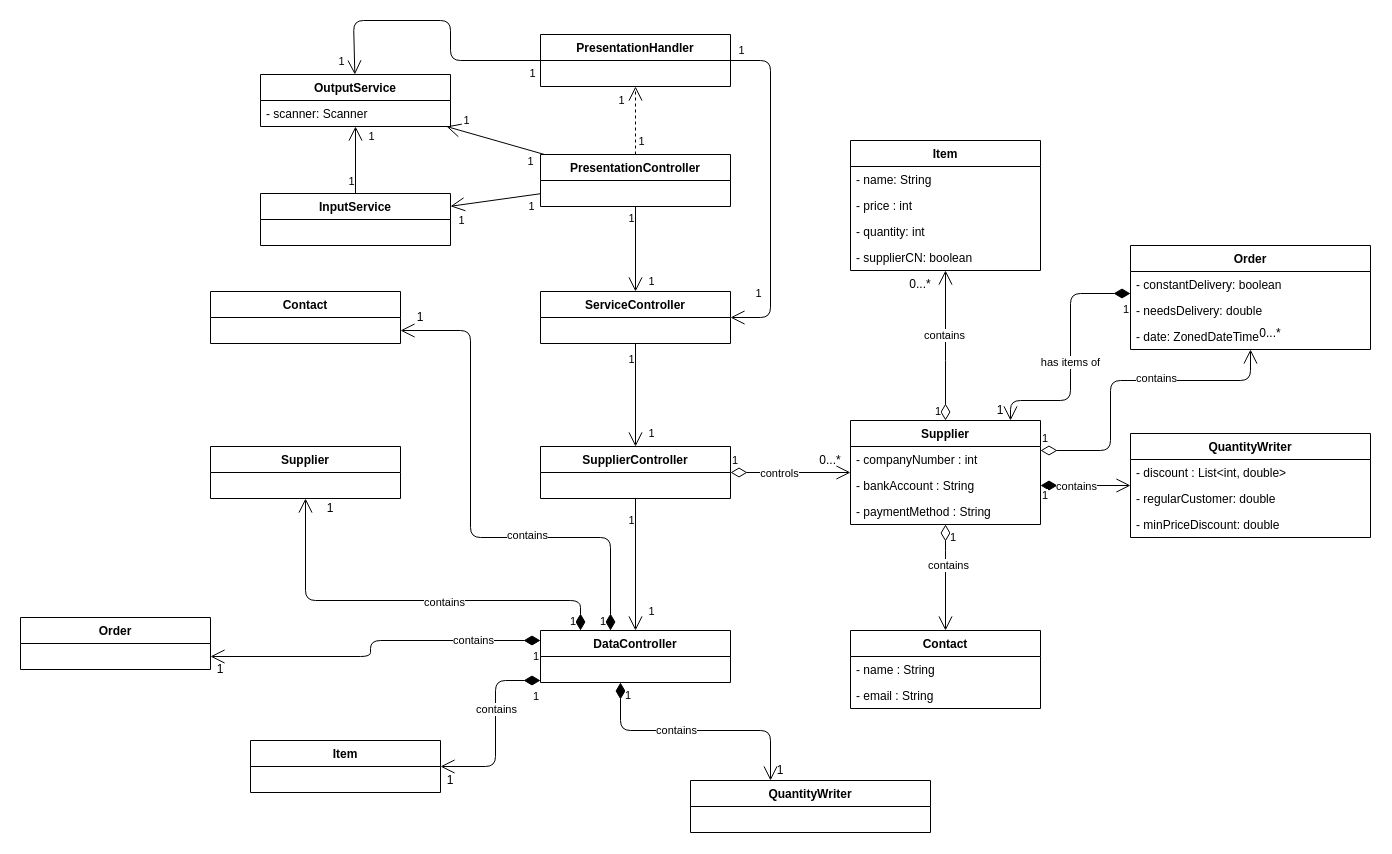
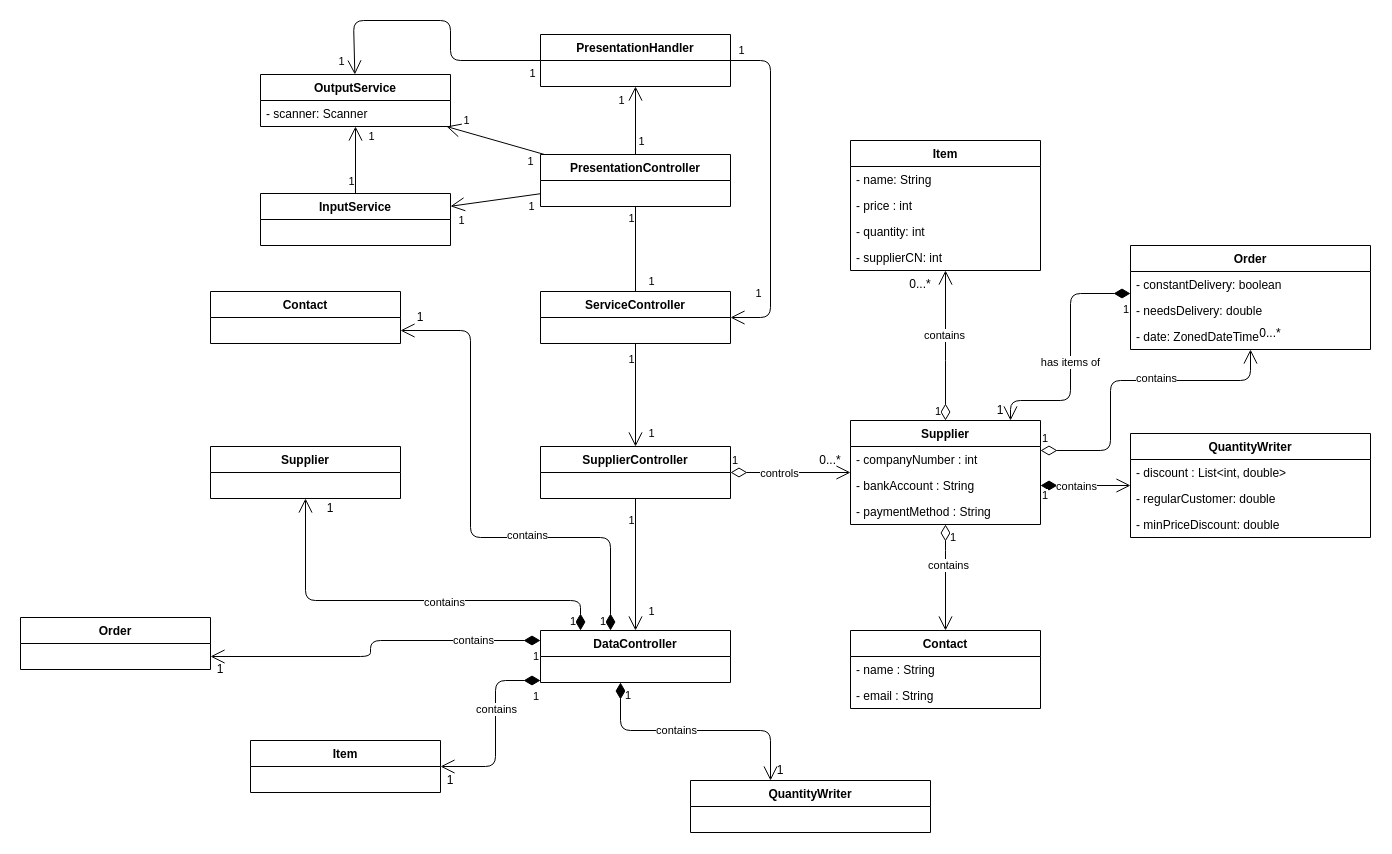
edge "PresentationController" -> "PresentationHandler": style dashed -> solid
node "- supplierCN: boolean": label "- supplierCN: boolean" -> "- supplierCN: int"
edge "PresentationController" -> "ServiceController": arrowhead open -> none
